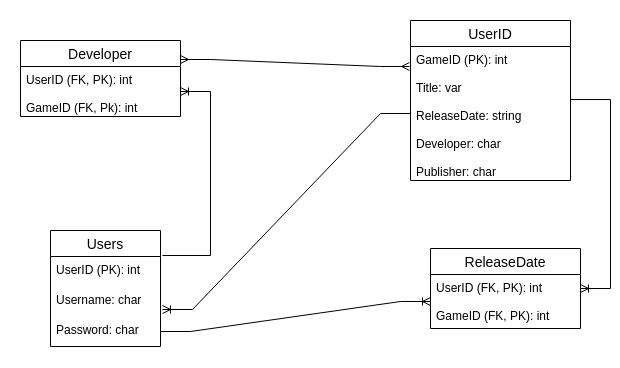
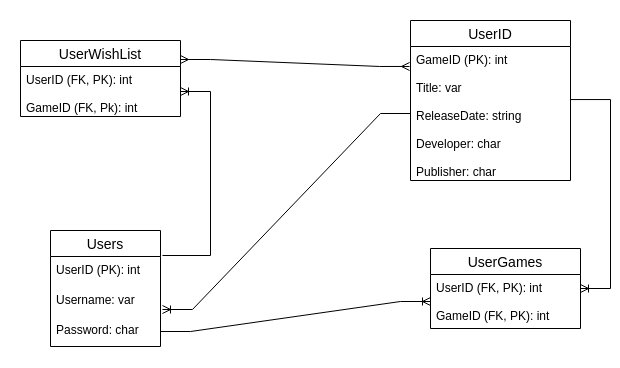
node "Developer": label "Developer" -> "UserWishList"
node "ReleaseDate": label "ReleaseDate" -> "UserGames"
node "Username: char": label "Username: char" -> "Username: var"
